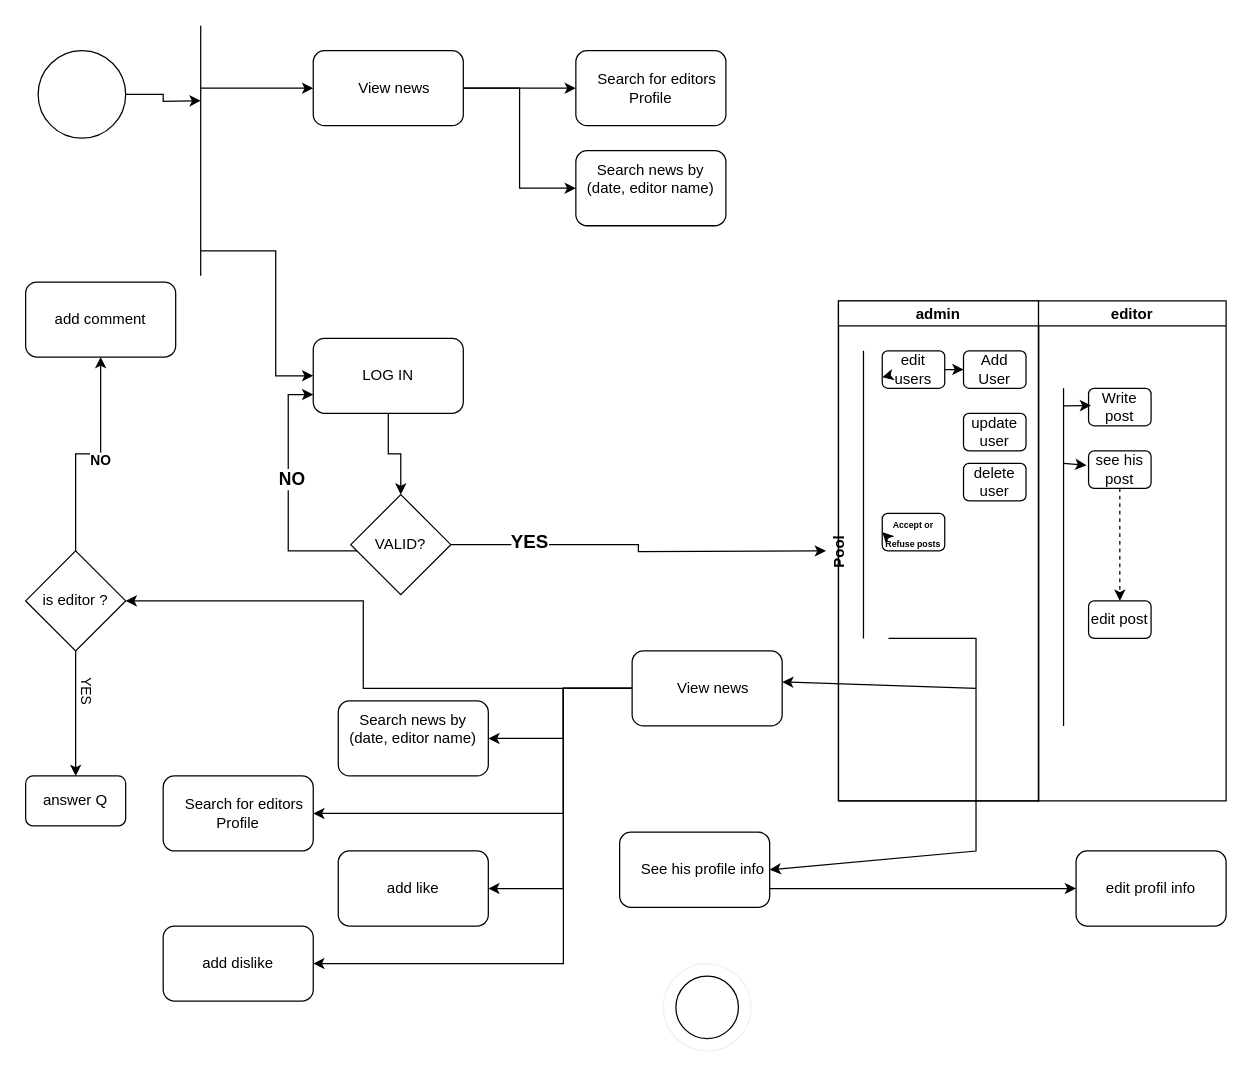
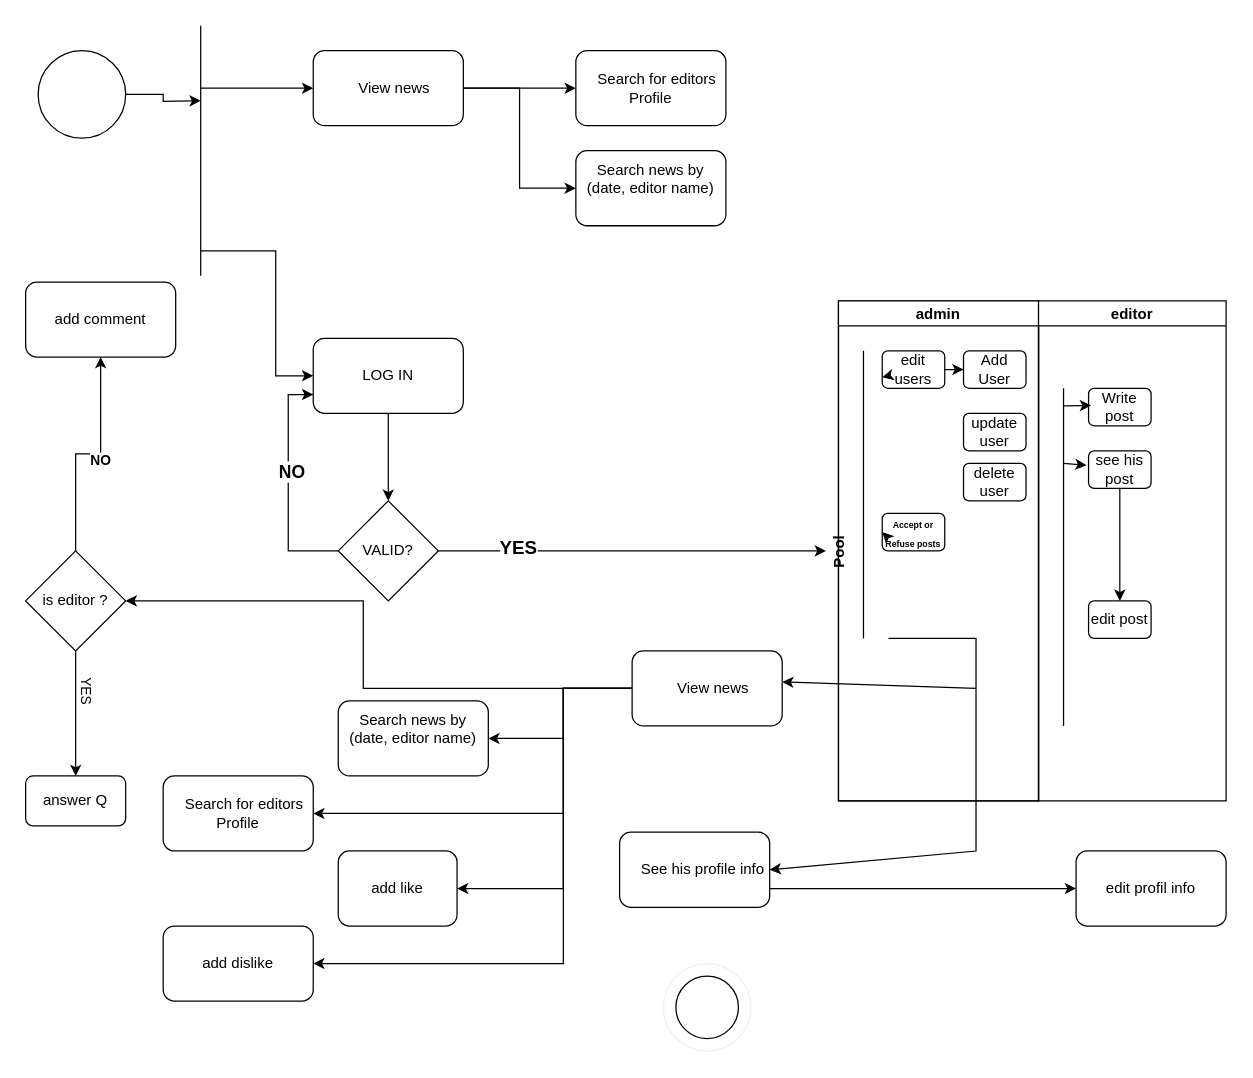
edge "see his post" -> "edit post": style dashed -> solid
node "VALID?": moved (401, 544) -> (388, 551)
node "add like": size 150x75 -> 119x75
